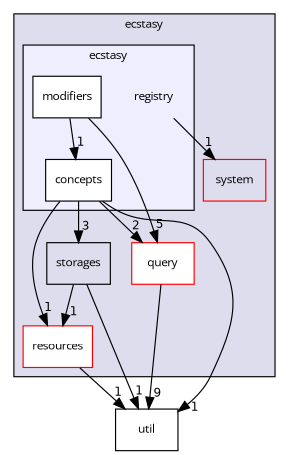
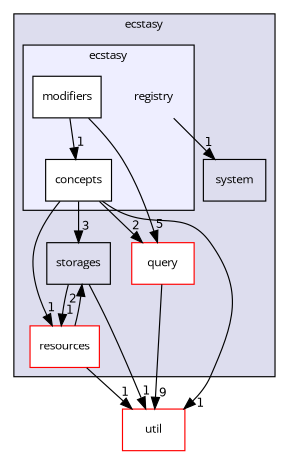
node "system": color red -> black
edge "resources" -> "storages": added
node "util": color black -> red
